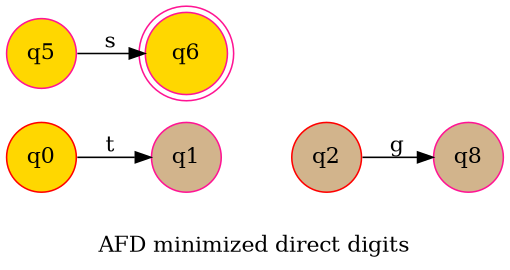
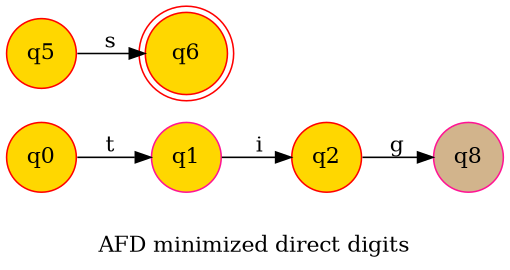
node "q5": color deeppink -> red
node "q6": color deeppink -> red
node "q1": fillcolor tan -> gold
edge "q1" -> "q2": added, label "i"
node "q2": fillcolor tan -> gold
